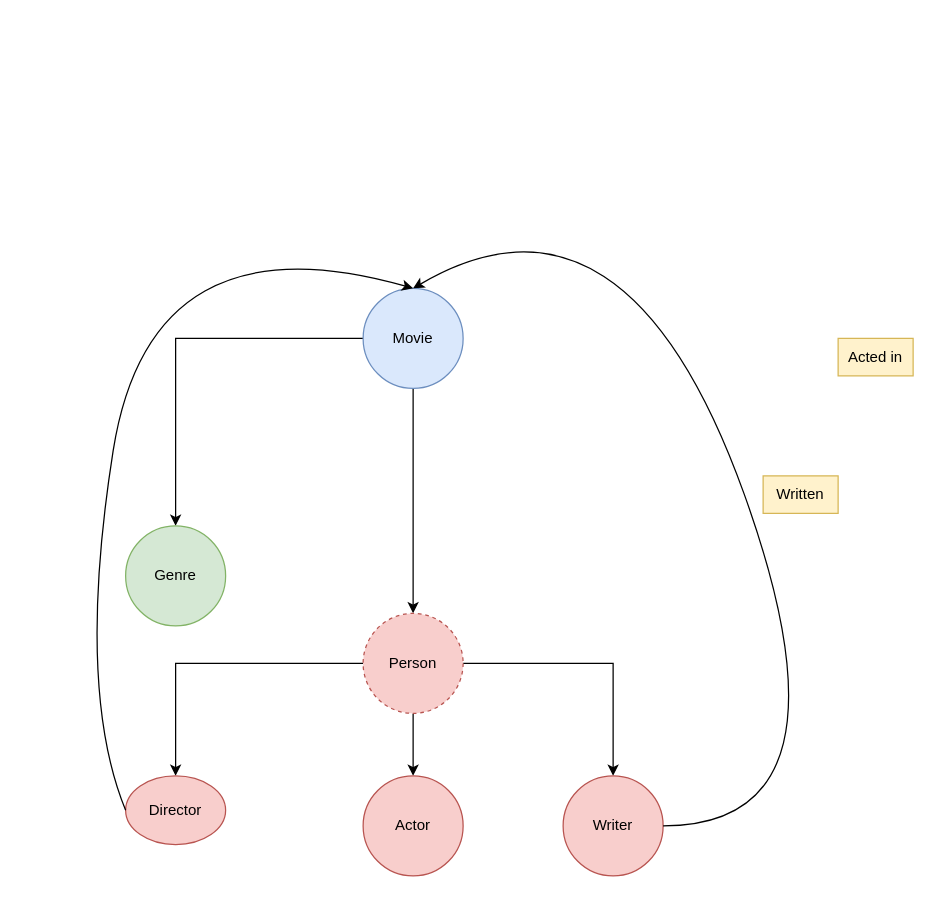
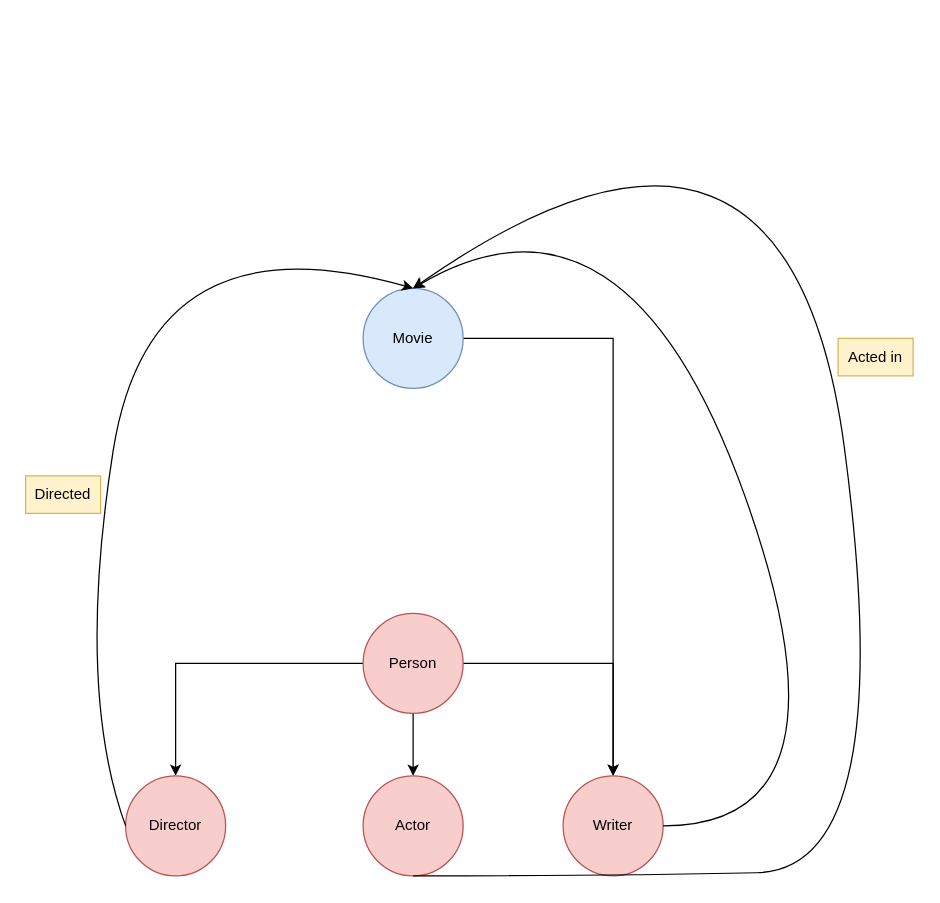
edge "Movie" -> "Genre": removed
node "Directed": added
node "Written": removed
edge "Movie" -> "Person": now "Movie" -> "Writer"
edge "Actor" -> "Movie": added
node "Genre": removed
node "Person": style dashed -> solid
node "Director": size 100x69 -> 100x100
